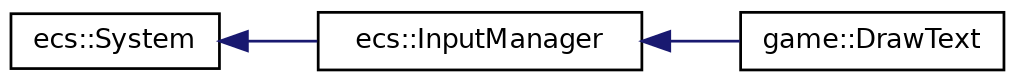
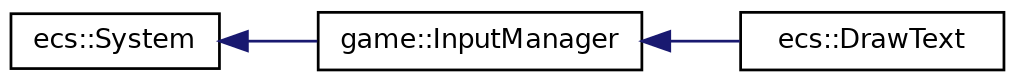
node "ecs::InputManager": label "ecs::InputManager" -> "game::InputManager"
node "game::DrawText": label "game::DrawText" -> "ecs::DrawText"
